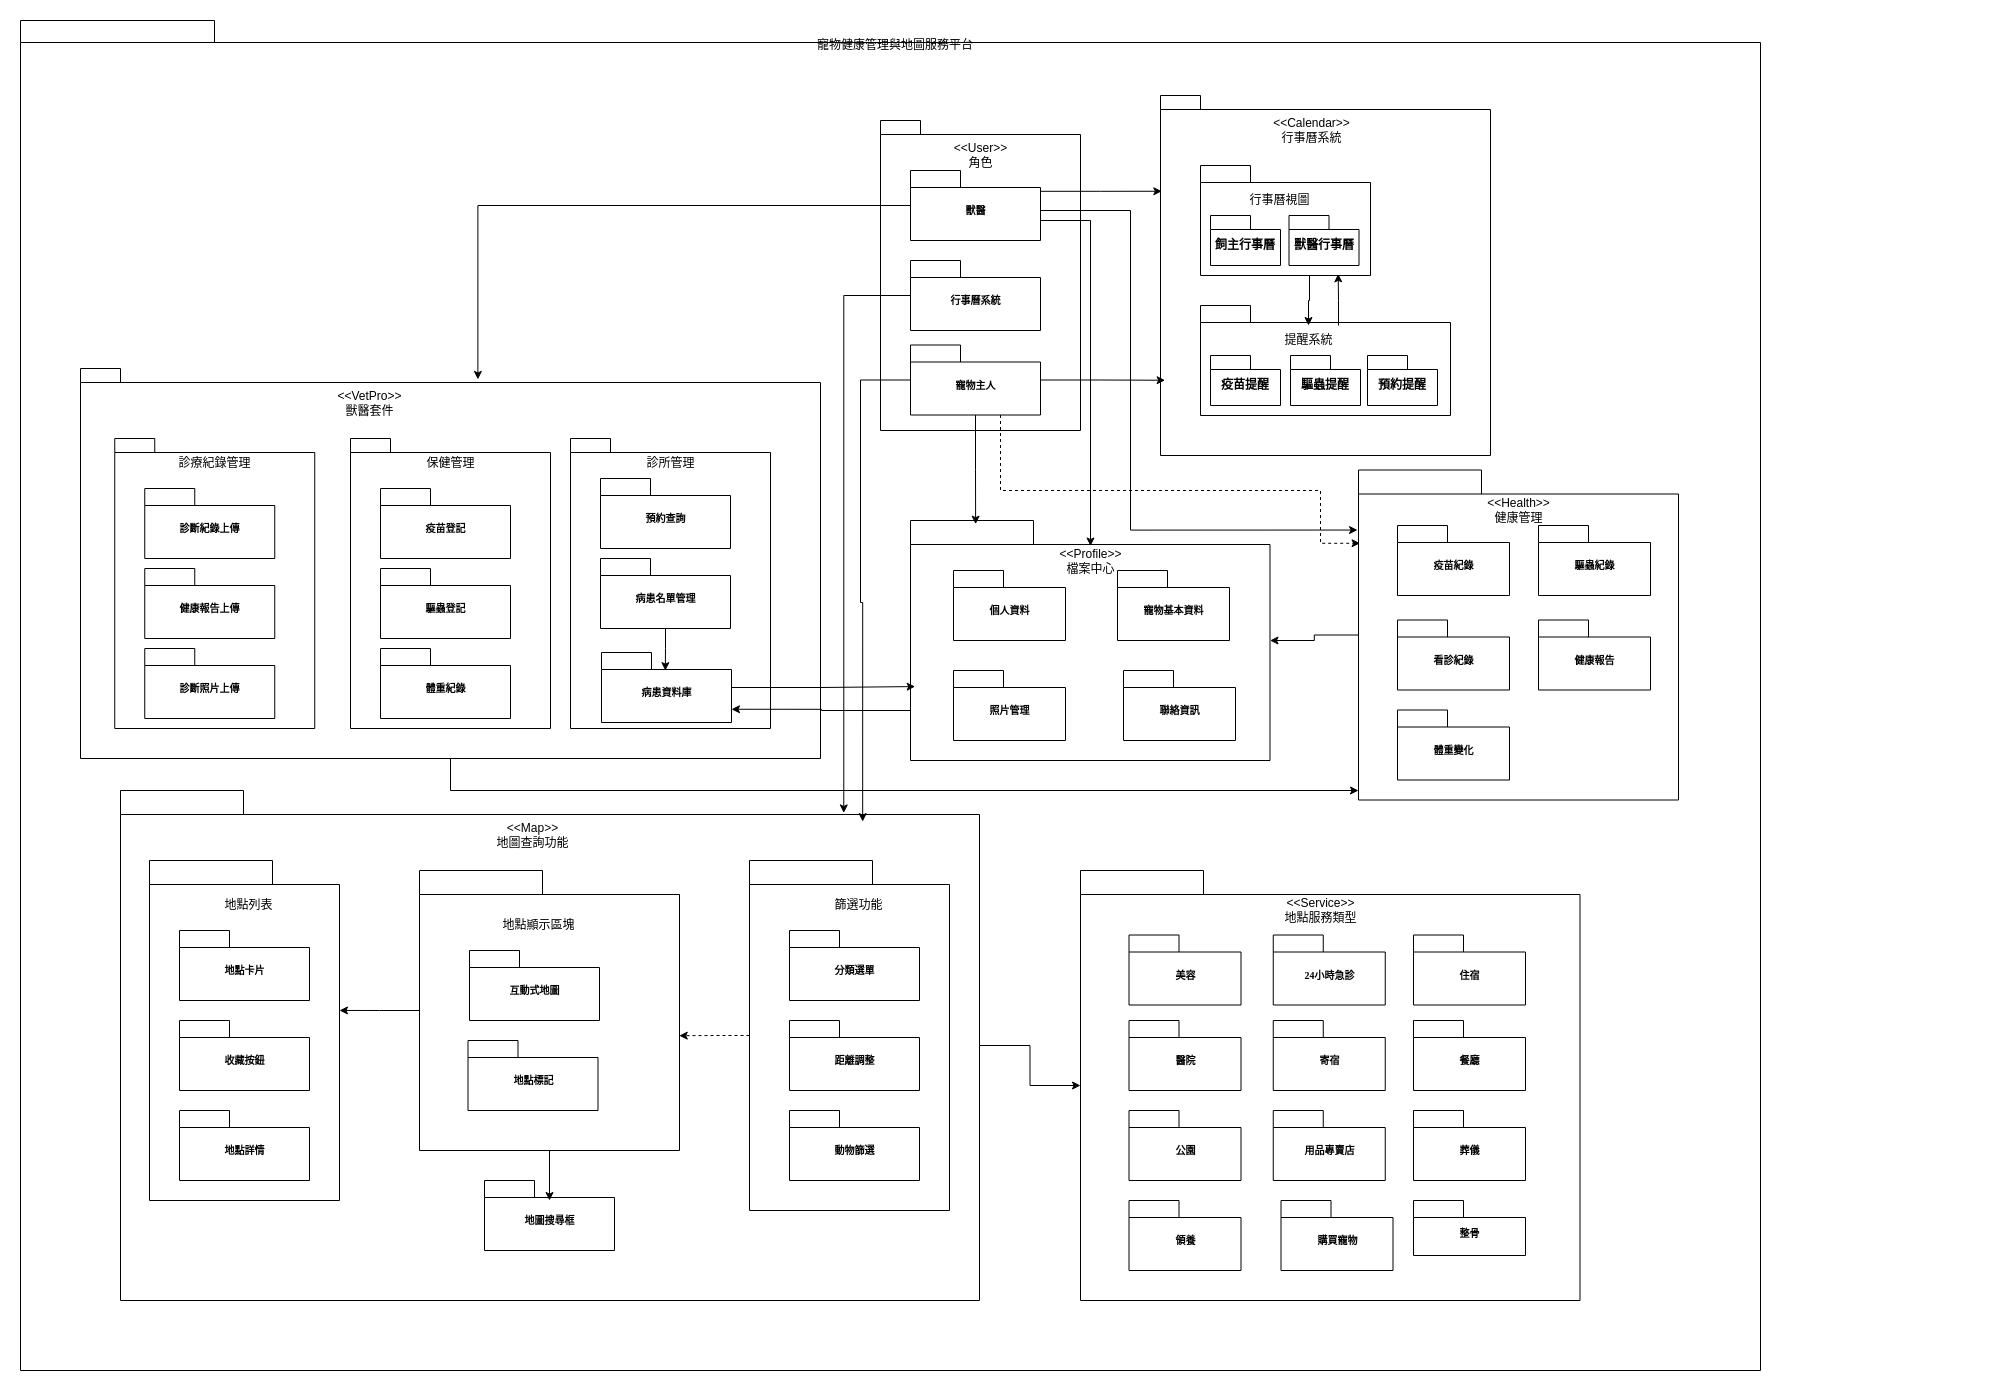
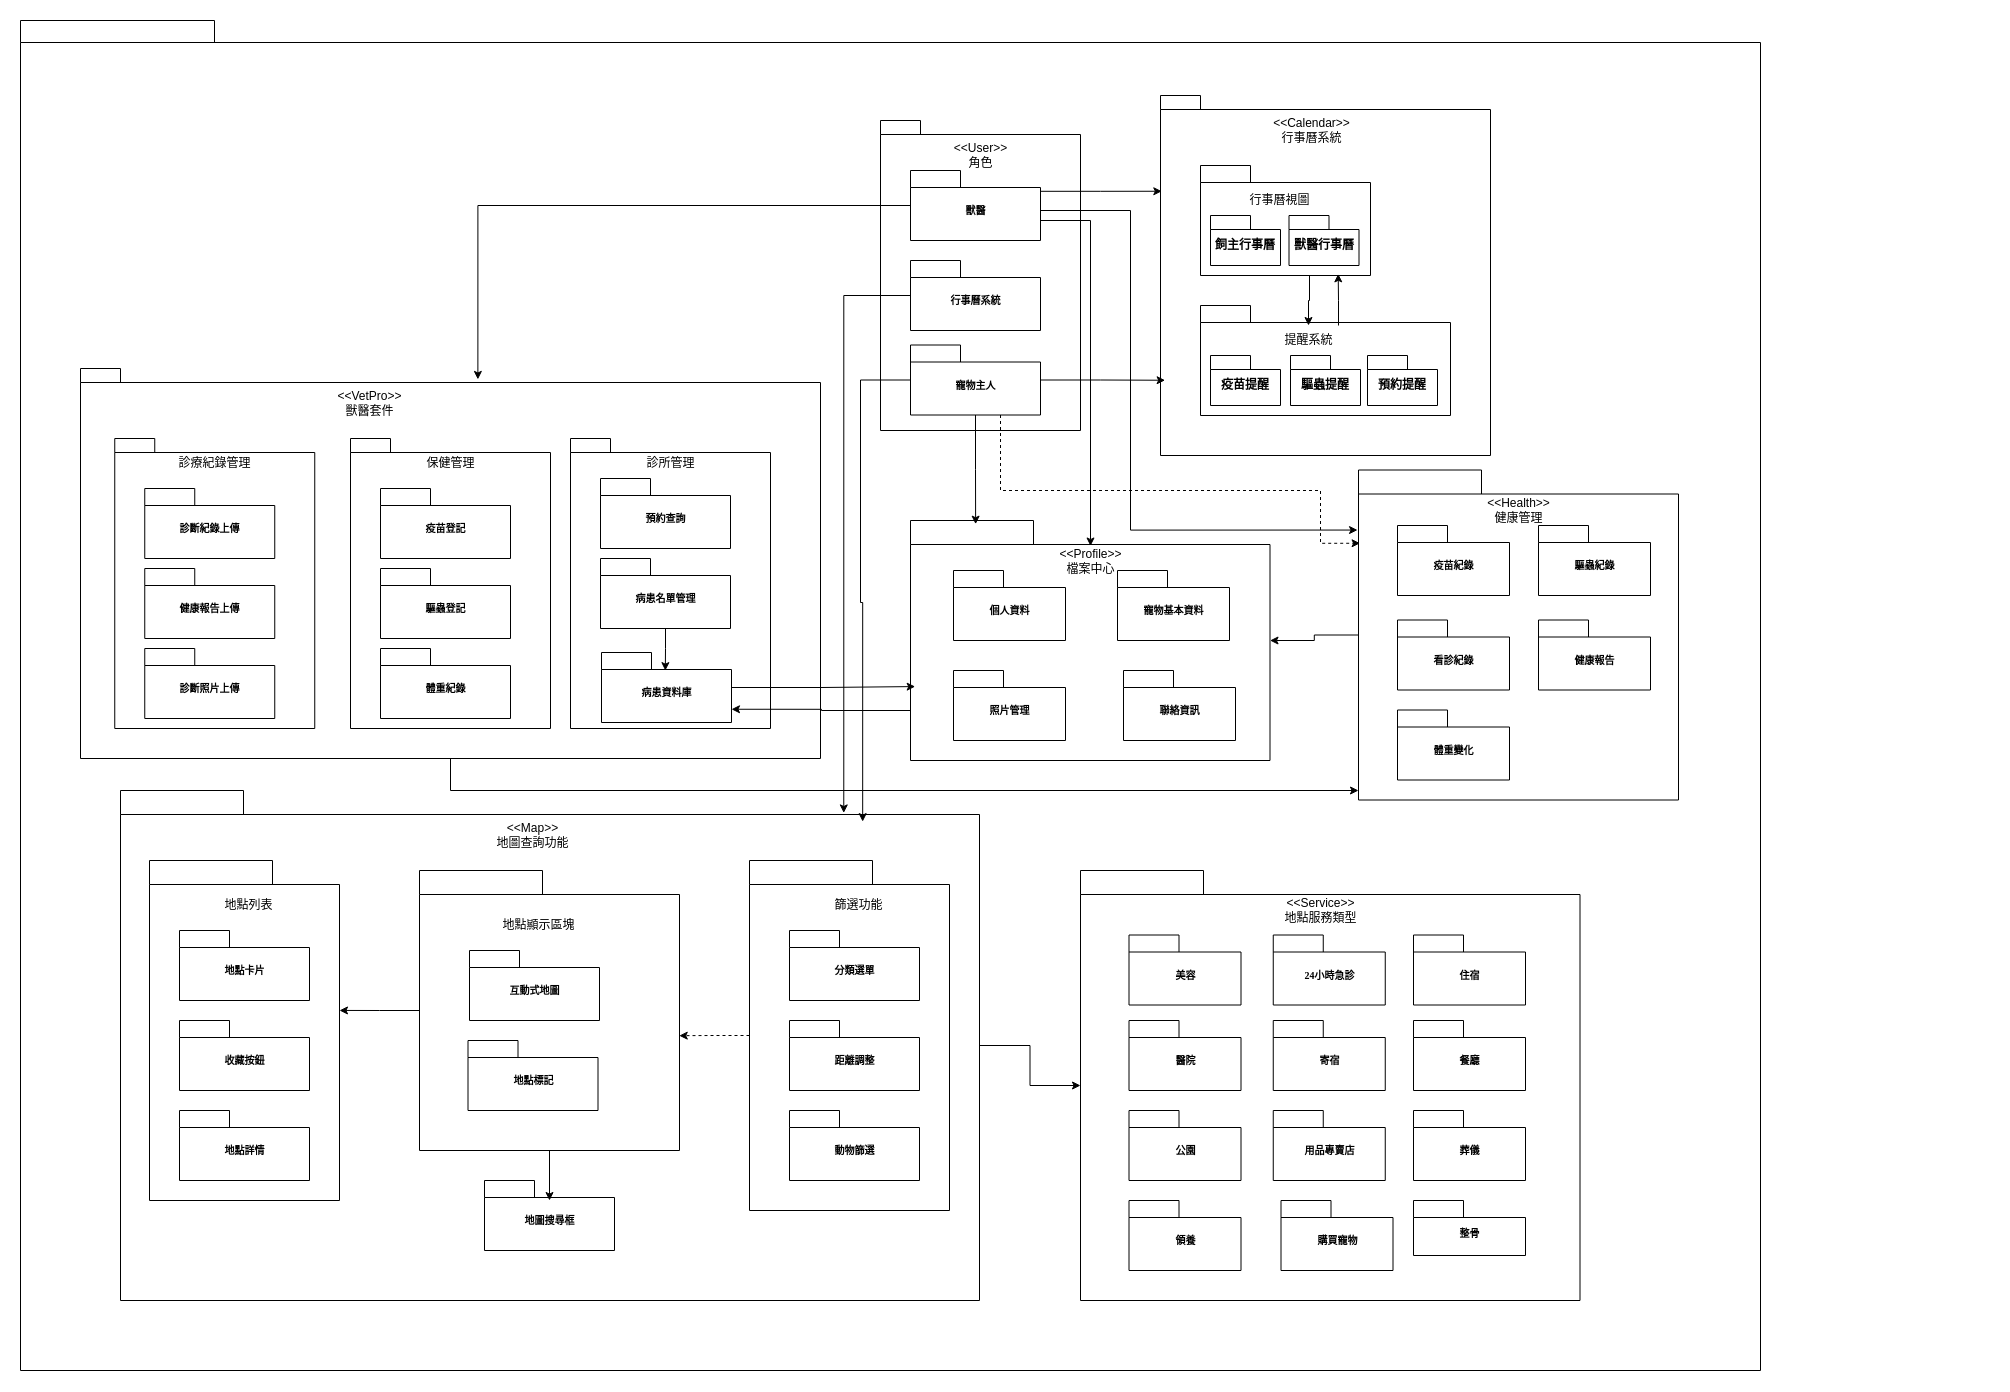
node "寵物健康管理與地圖服務平台": removed
